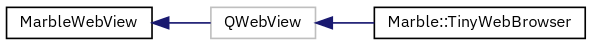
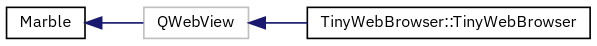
node "MarbleWebView": label "MarbleWebView" -> "Marble"
node "Marble::TinyWebBrowser": label "Marble::TinyWebBrowser" -> "TinyWebBrowser::TinyWebBrowser"
